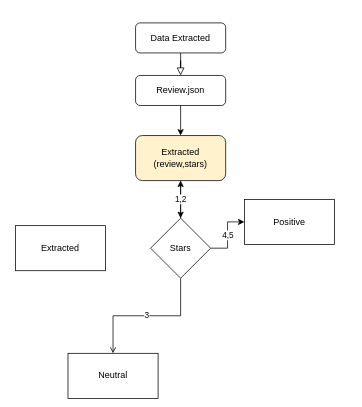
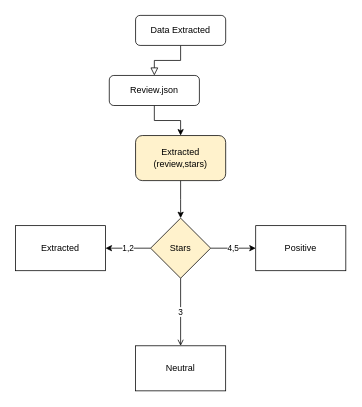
node "Data Extracted": moved (180, 38) -> (180, 30)
node "Review.json": moved (180, 90) -> (154, 90)
edge "Stars" -> "Extracted (review,stars)": now "Stars" -> "Extracted"
node "Positive": moved (289, 222) -> (300, 248)
node "Stars": fillcolor #ffffff -> #fff2cc
node "Neutral": moved (113, 375) -> (180, 368)
